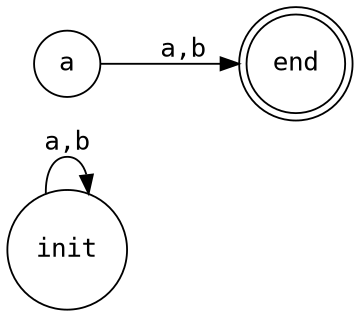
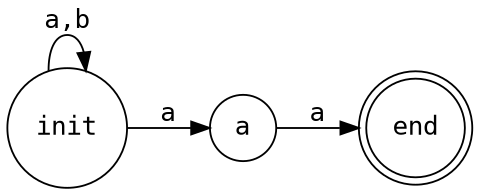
edge "a" -> "end": label "a,b" -> "a"
edge "init" -> "a": added, label "a"
